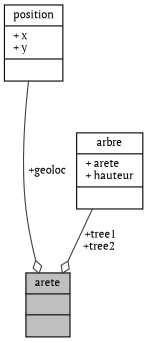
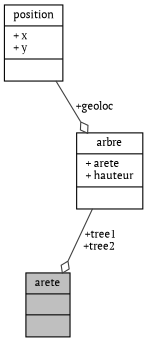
edge "position" -> "arete": now "position" -> "arbre"
